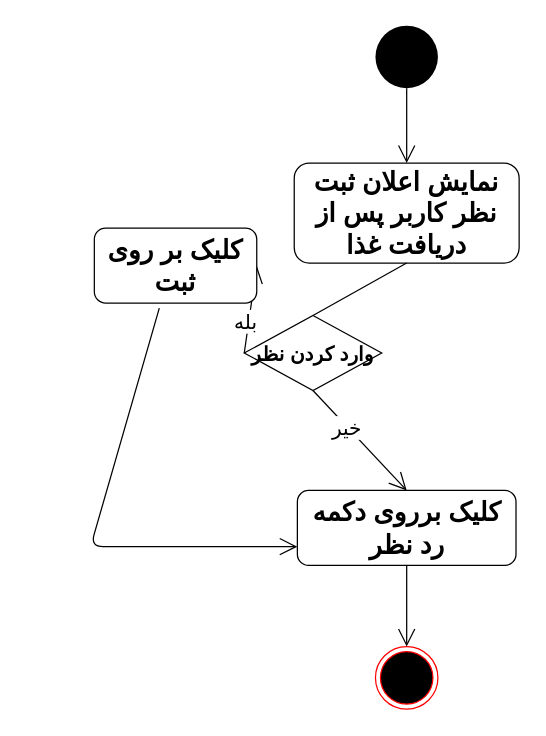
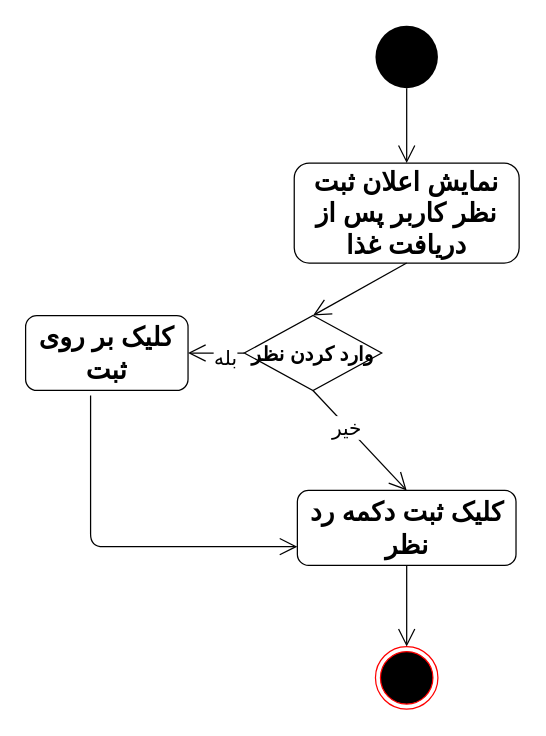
node "کلیک بر روی ثبت": moved (176, 266) -> (107, 353)
edge "نمایش اعلان ثبت نظر کاربر پس از دریافت غذا" -- "وارد کردن نظر": arrowhead none -> open
node "کلیک برروی دکمه رد نظر": label "کلیک برروی دکمه رد نظر" -> "کلیک ثبت دکمه رد نظر"
